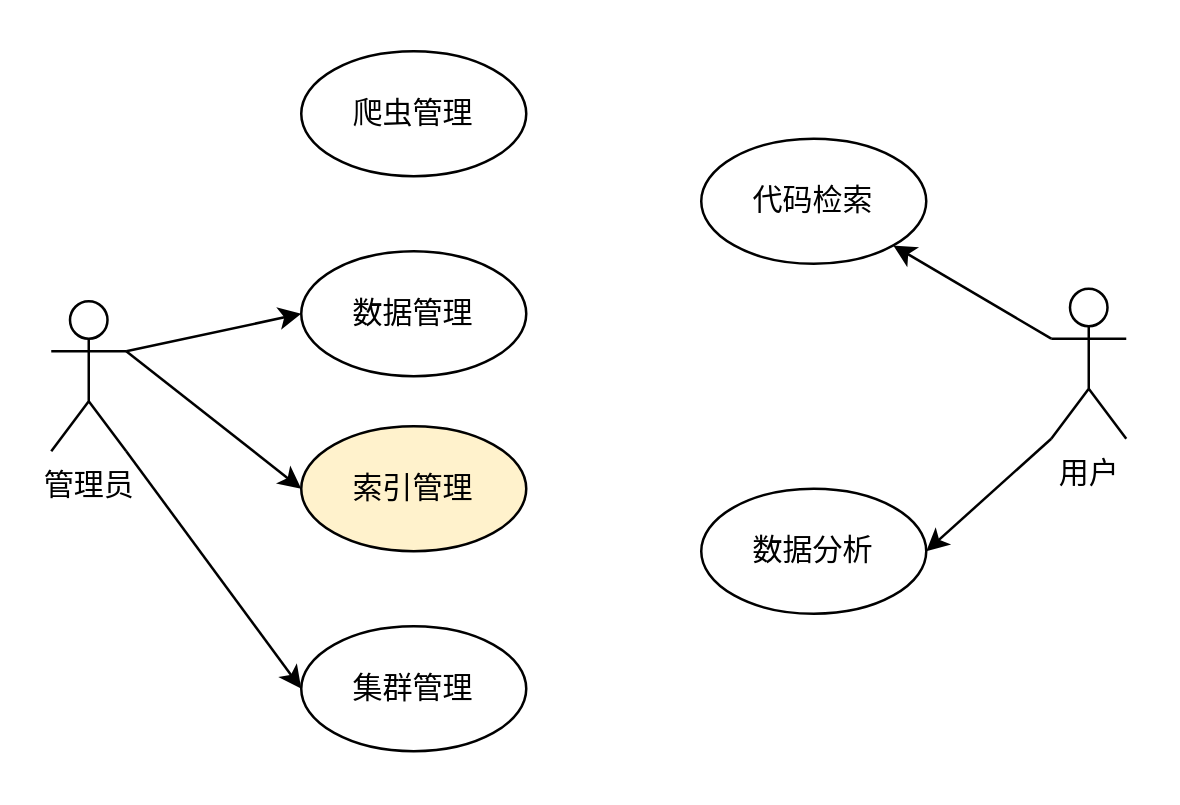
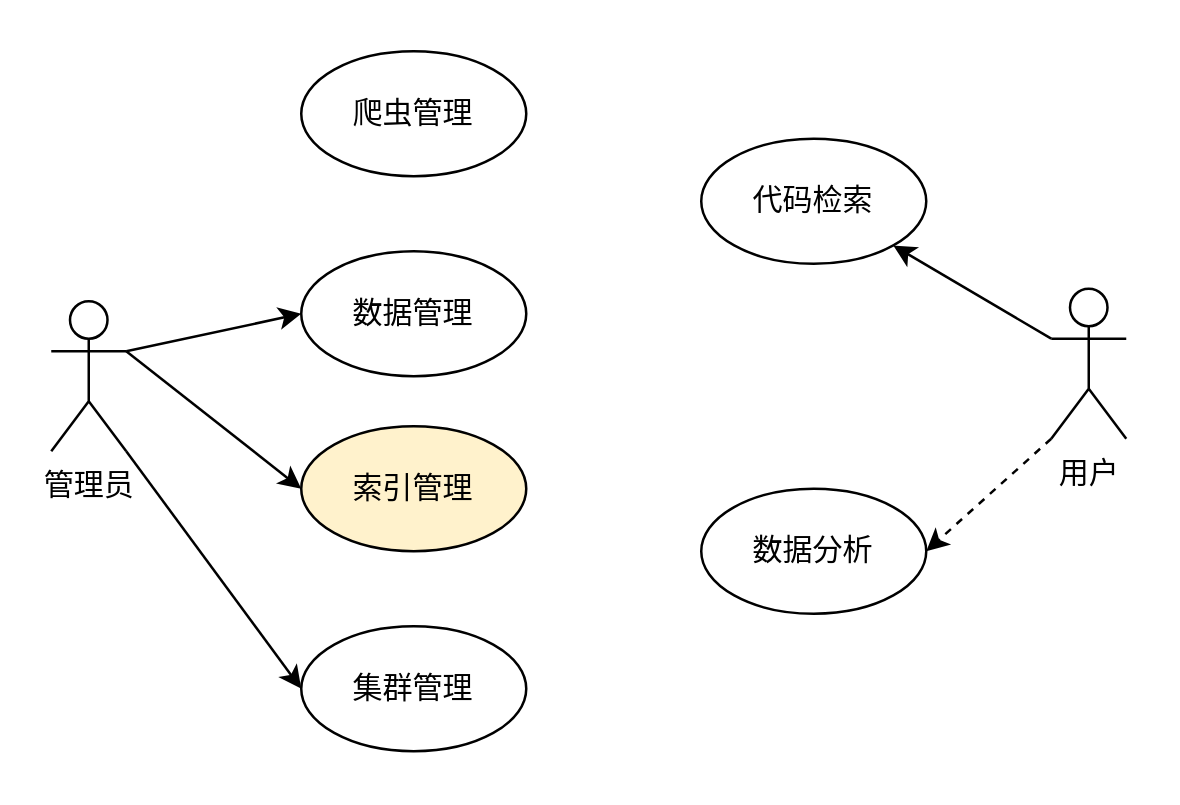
edge "用户" -> "数据分析": style solid -> dashed
